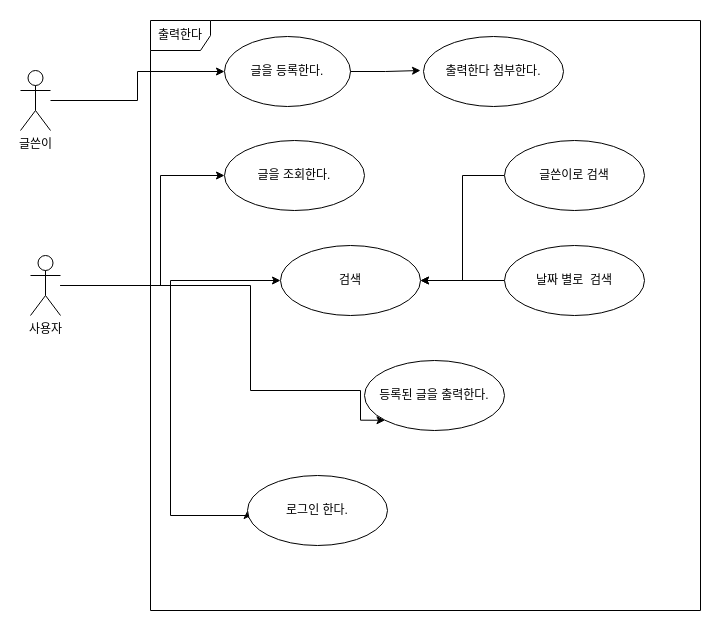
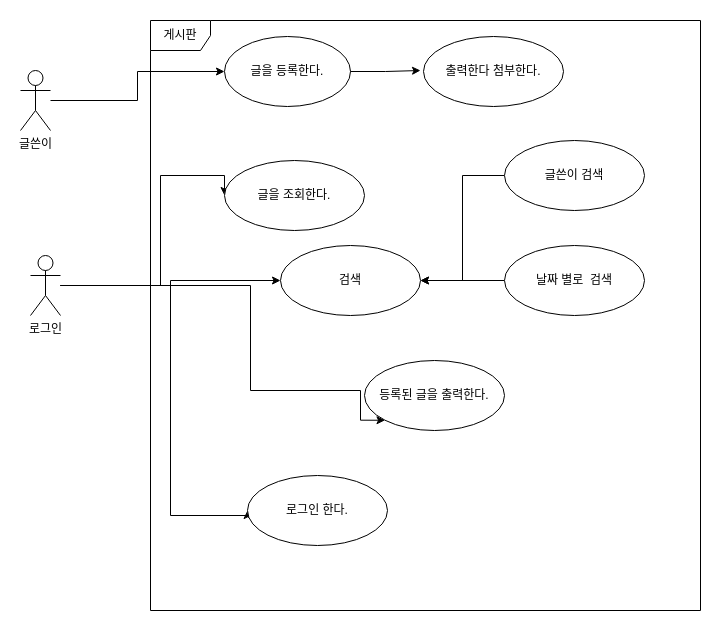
node "출력한다": label "출력한다" -> "게시판"
node "글을 조회한다.": moved (295, 176) -> (295, 196)
node "글쓴이로 검색": label "글쓴이로 검색" -> "글쓴이 검색"
node "사용자": label "사용자" -> "로그인"
